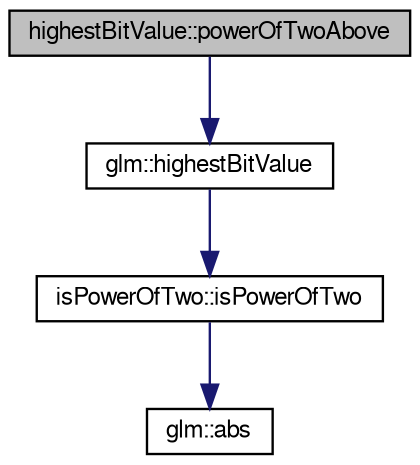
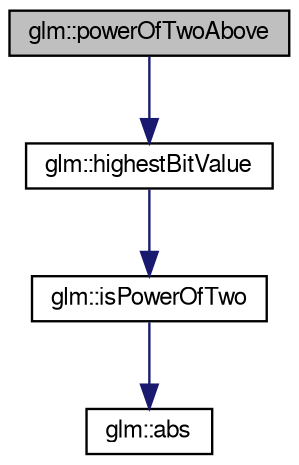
node "highestBitValue::powerOfTwoAbove": label "highestBitValue::powerOfTwoAbove" -> "glm::powerOfTwoAbove"
node "isPowerOfTwo::isPowerOfTwo": label "isPowerOfTwo::isPowerOfTwo" -> "glm::isPowerOfTwo"
